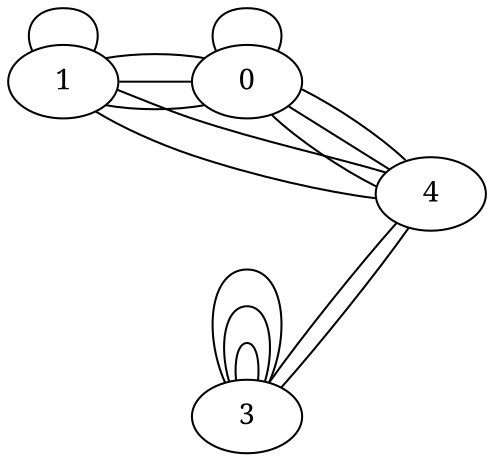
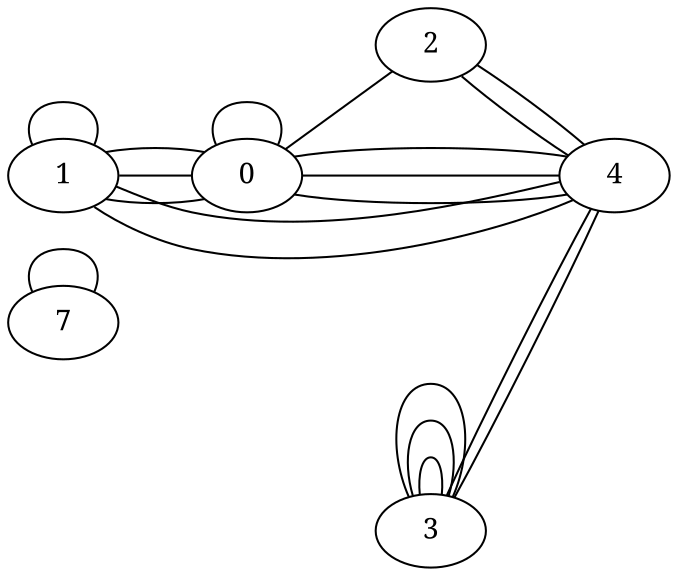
node "2": added
node "7": added
